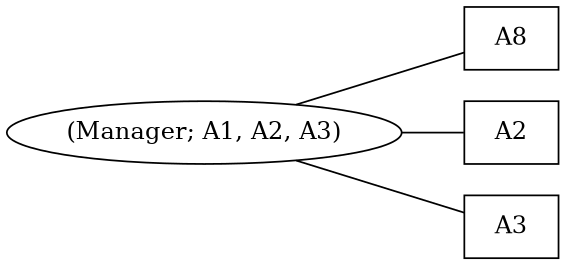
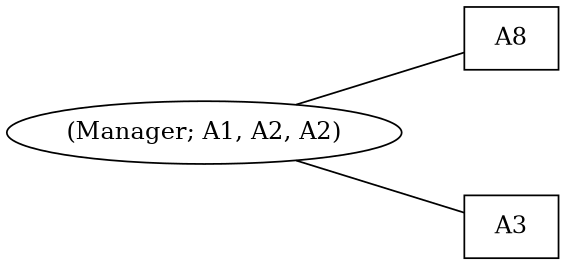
node "(Manager; A1, A2, A3)": label "(Manager; A1, A2, A3)" -> "(Manager; A1, A2, A2)"
node "A2": removed
